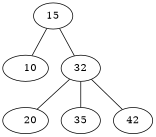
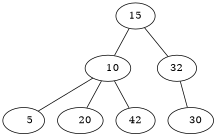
edge "32" -- "20": now "10" -- "20"
edge "32" -- "42": now "10" -- "42"
node "5": added
node "35": label "35" -> "30"
